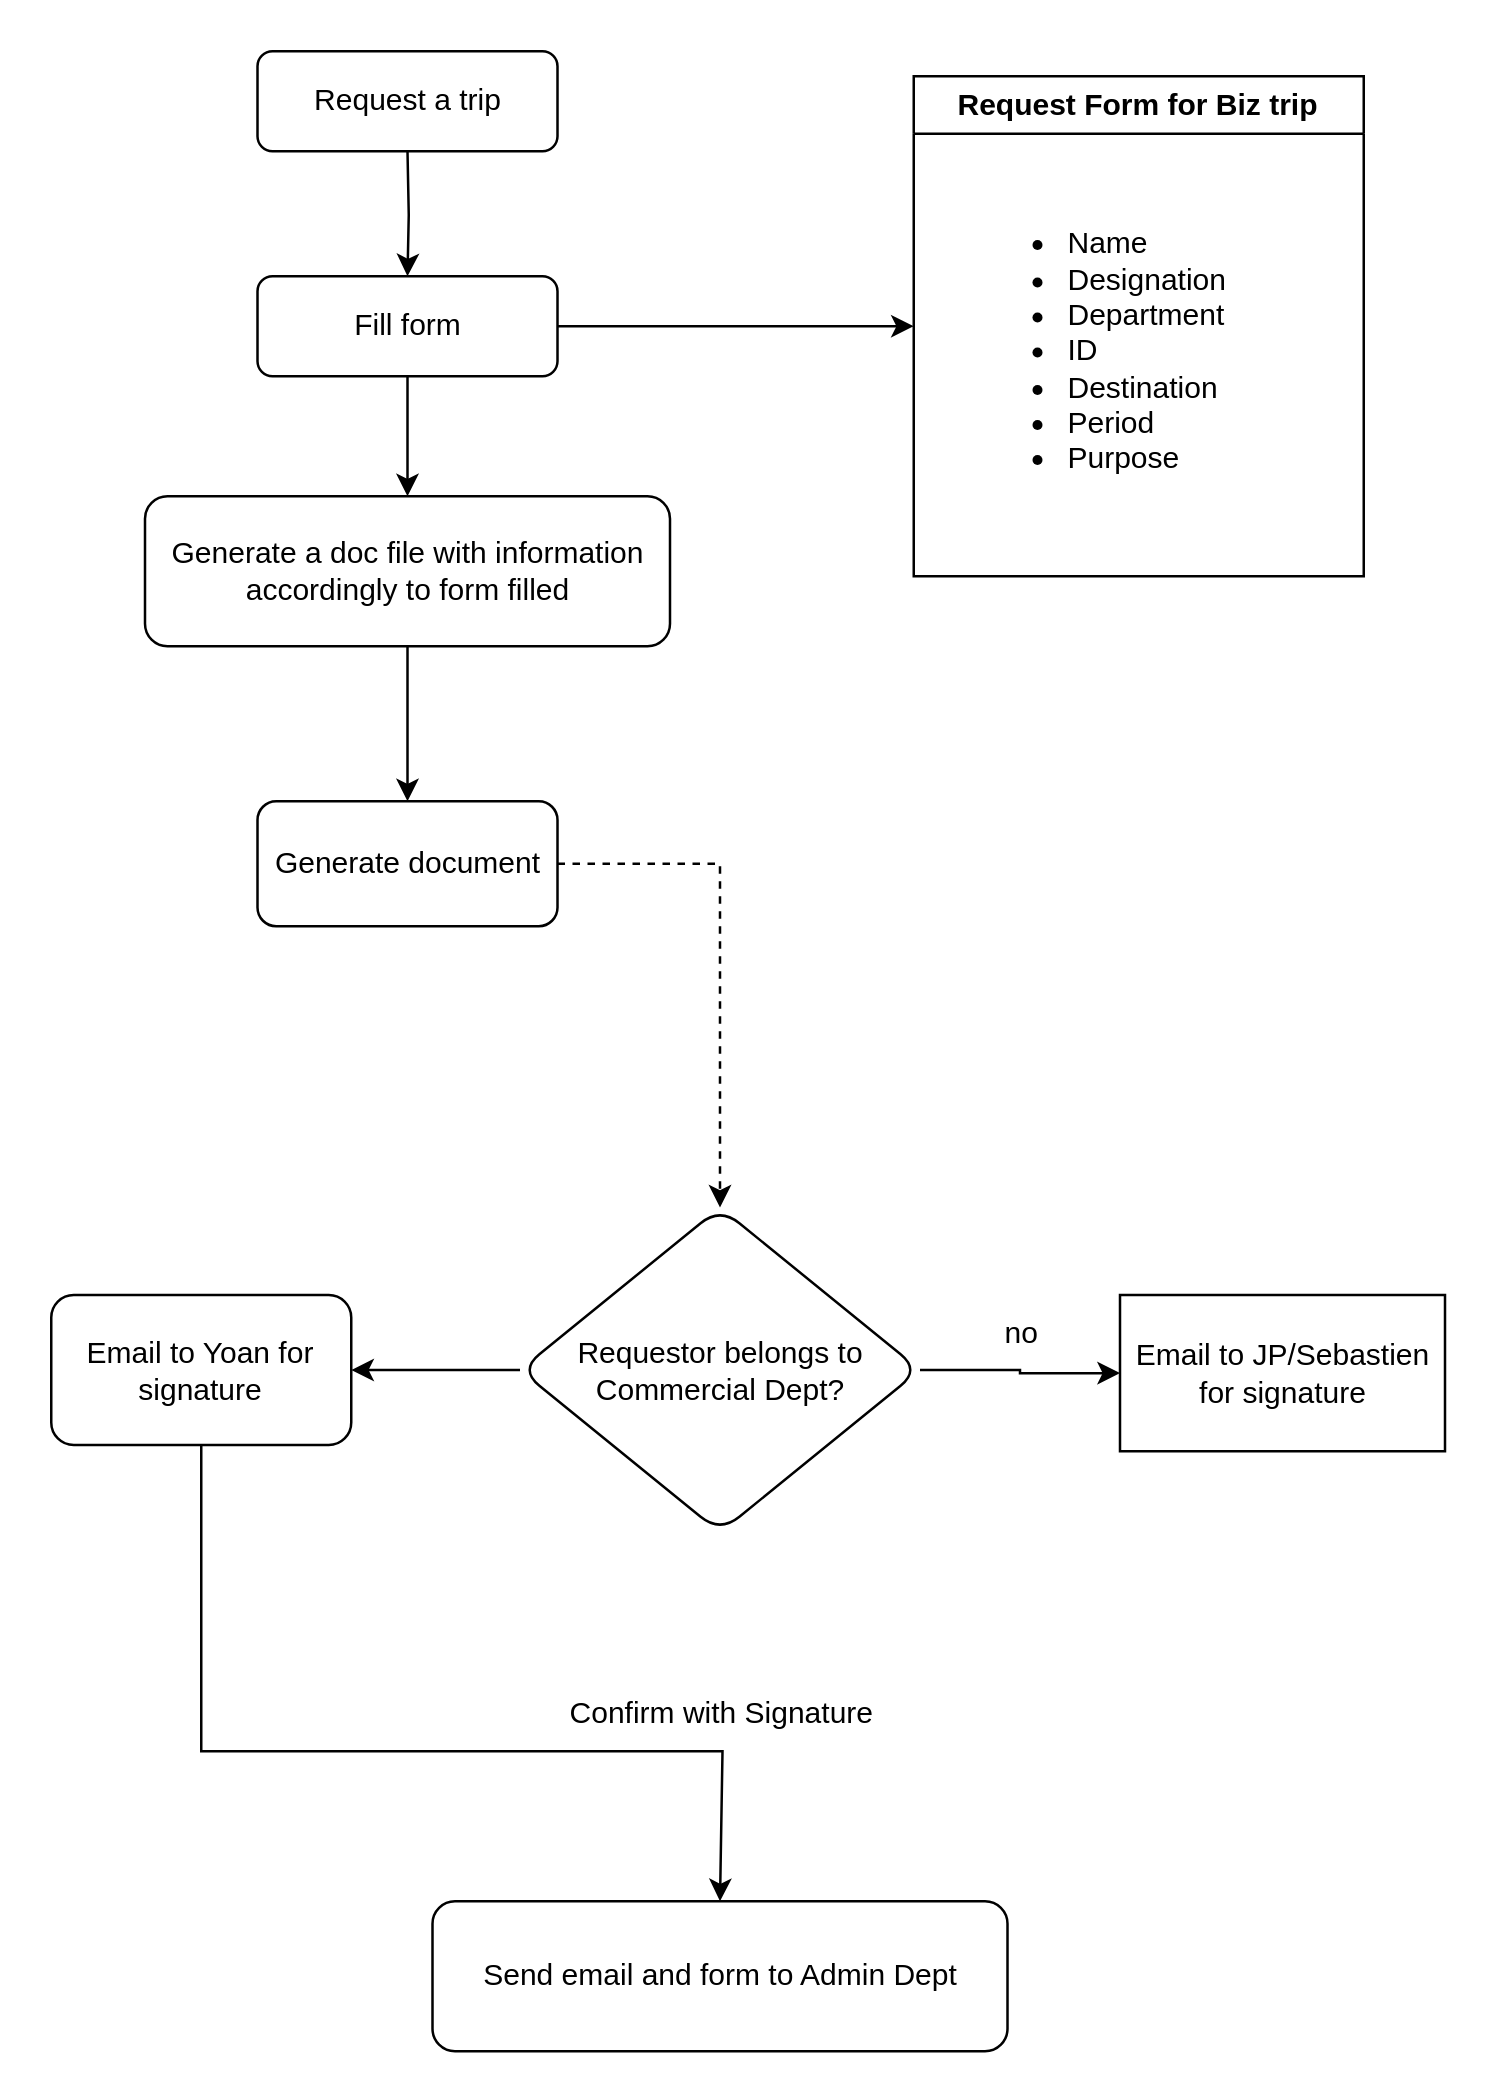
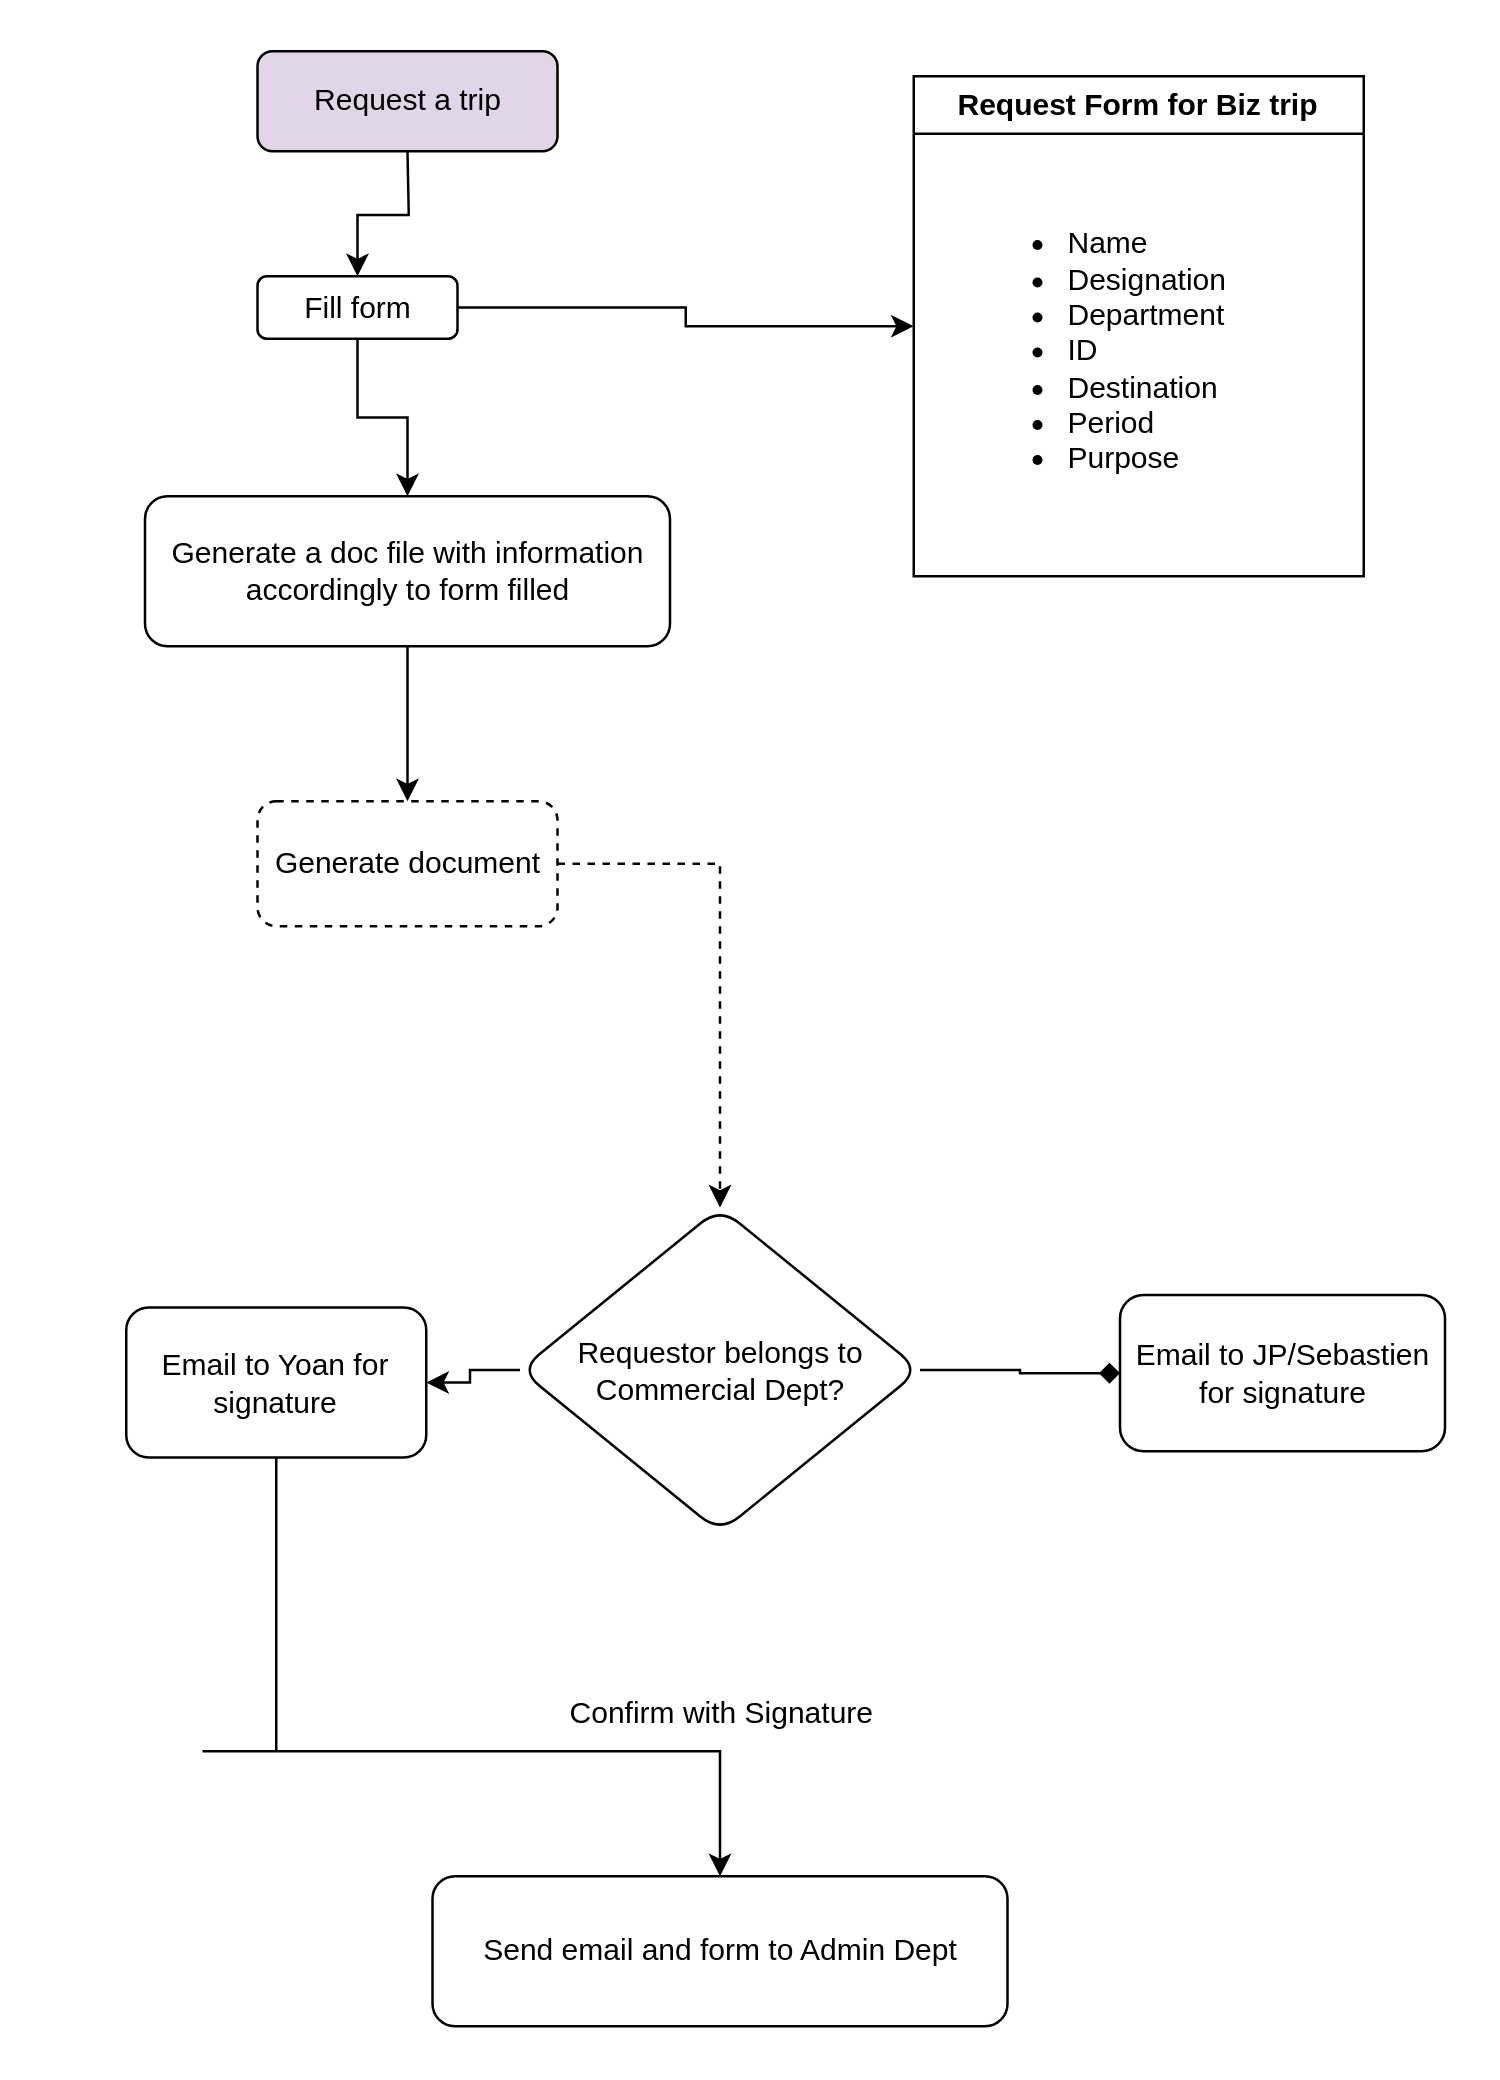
node "Request a trip": fillcolor #ffffff -> #e1d5e7
node "Fill form": size 300x100 -> 200x63
node "Generate document": style solid -> dashed
node "no": removed
node "Email to Yoan for signature": moved (201, 1370) -> (276, 1383)
edge "Requestor belongs to Commercial Dept?" -> "Email to JP/Sebastien for signature": arrowhead classic -> diamond
node "Email to JP/Sebastien for signature": shape rectangle -> rounded rectangle
node "Send email and form to Admin Dept": moved (720, 1976) -> (720, 1951)
